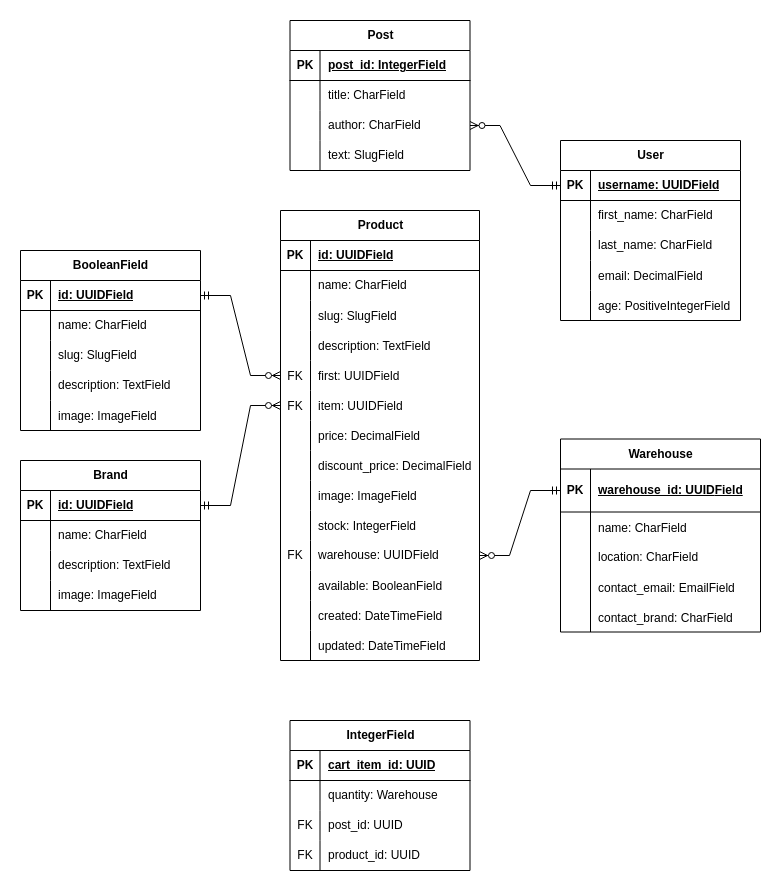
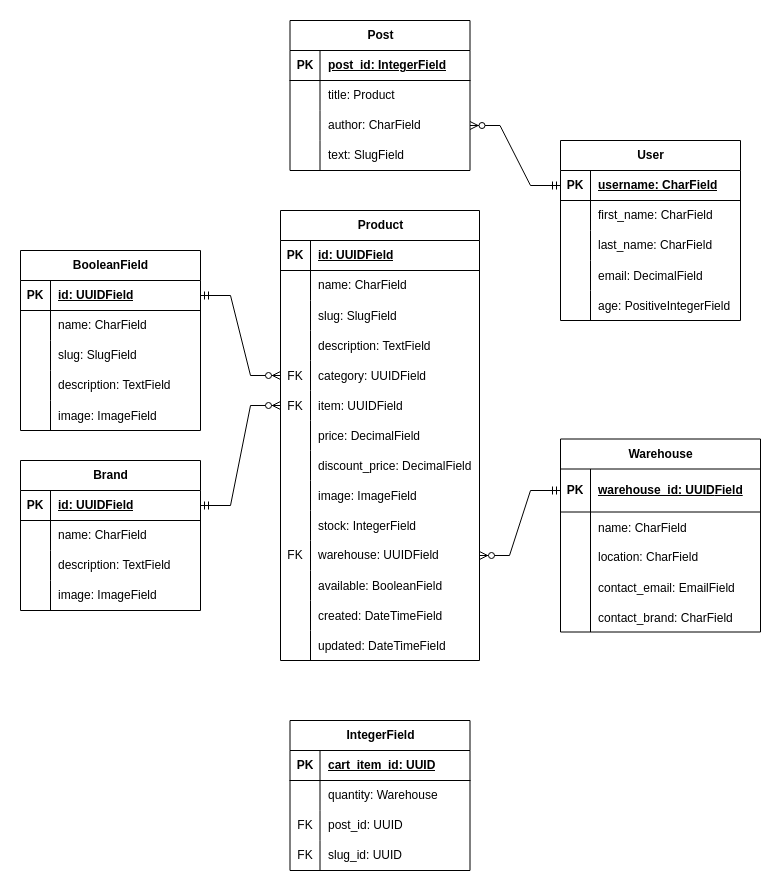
node "title: CharField": label "title: CharField" -> "title: Product"
node "username: UUIDField": label "username: UUIDField" -> "username: CharField"
node "first: UUIDField": label "first: UUIDField" -> "category: UUIDField"
node "product_id: UUID": label "product_id: UUID" -> "slug_id: UUID"
